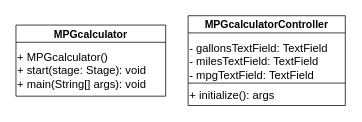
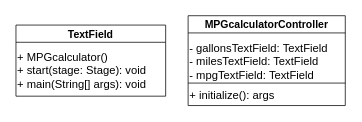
node "MPGcalculator": label "MPGcalculator" -> "TextField"
